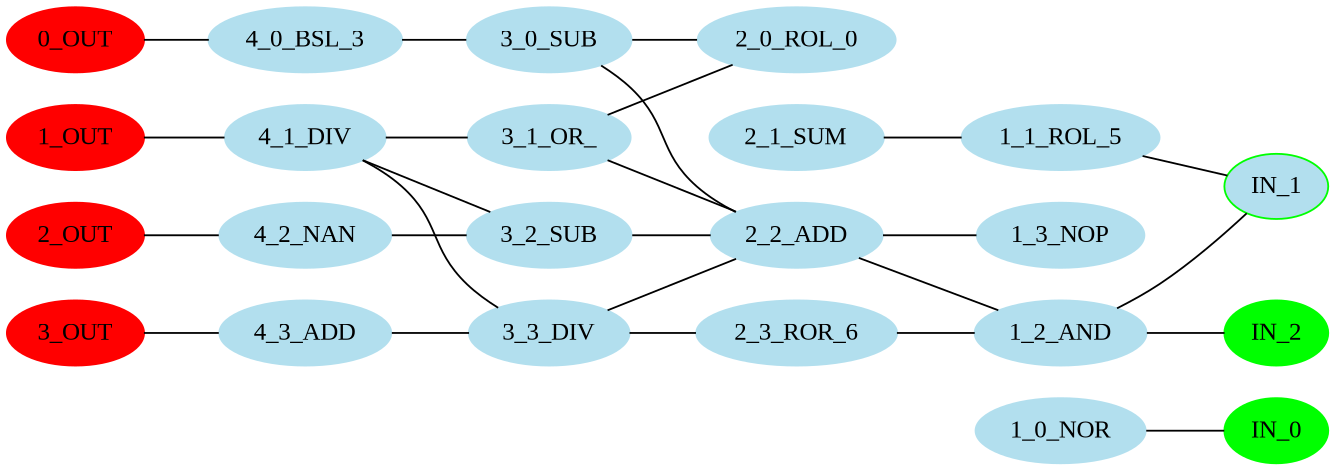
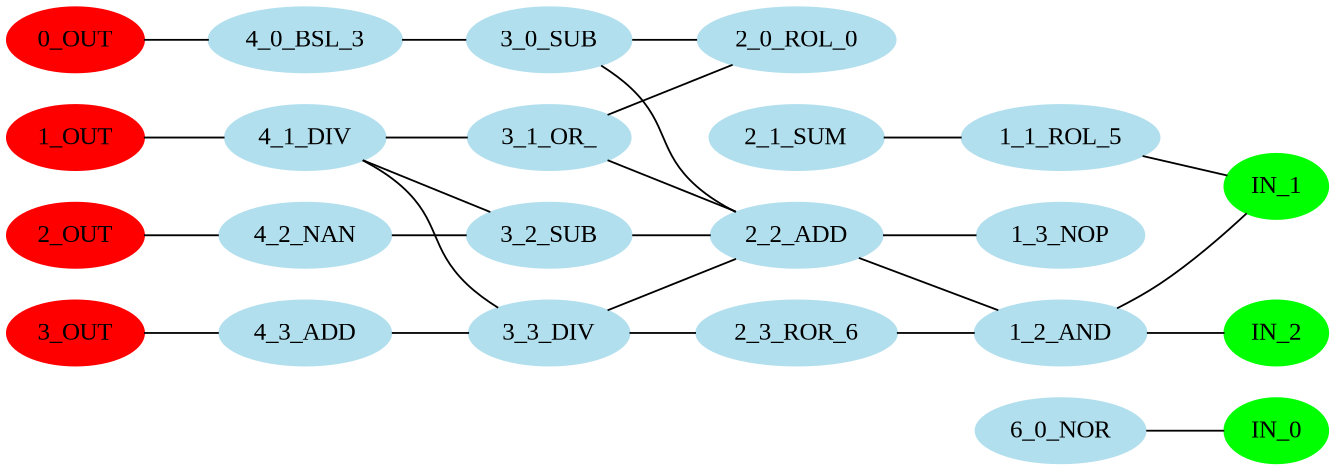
node "IN_1": fillcolor lightblue2 -> green
node "1_0_NOR": label "1_0_NOR" -> "6_0_NOR"
